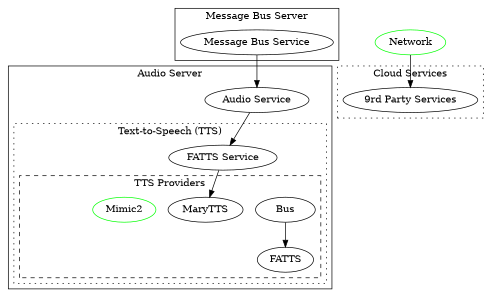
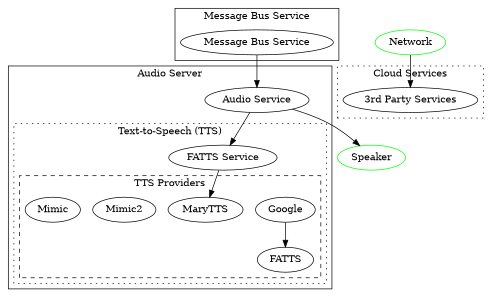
cluster "Message Bus Server": label "Message Bus Server" -> "Message Bus Service"
node "9rd Party Services": label "9rd Party Services" -> "3rd Party Services"
node "Speaker": added
node "Mimic": added
node "Mimic2": color green -> black
node "Bus": label "Bus" -> "Google"
